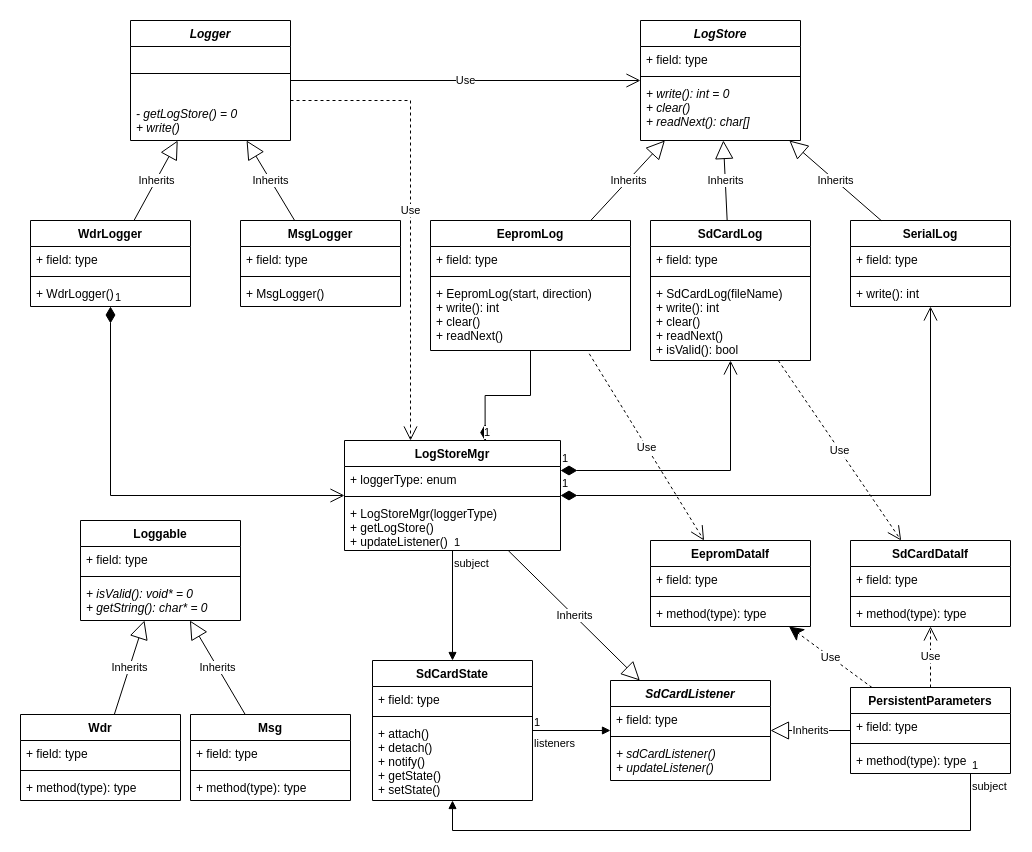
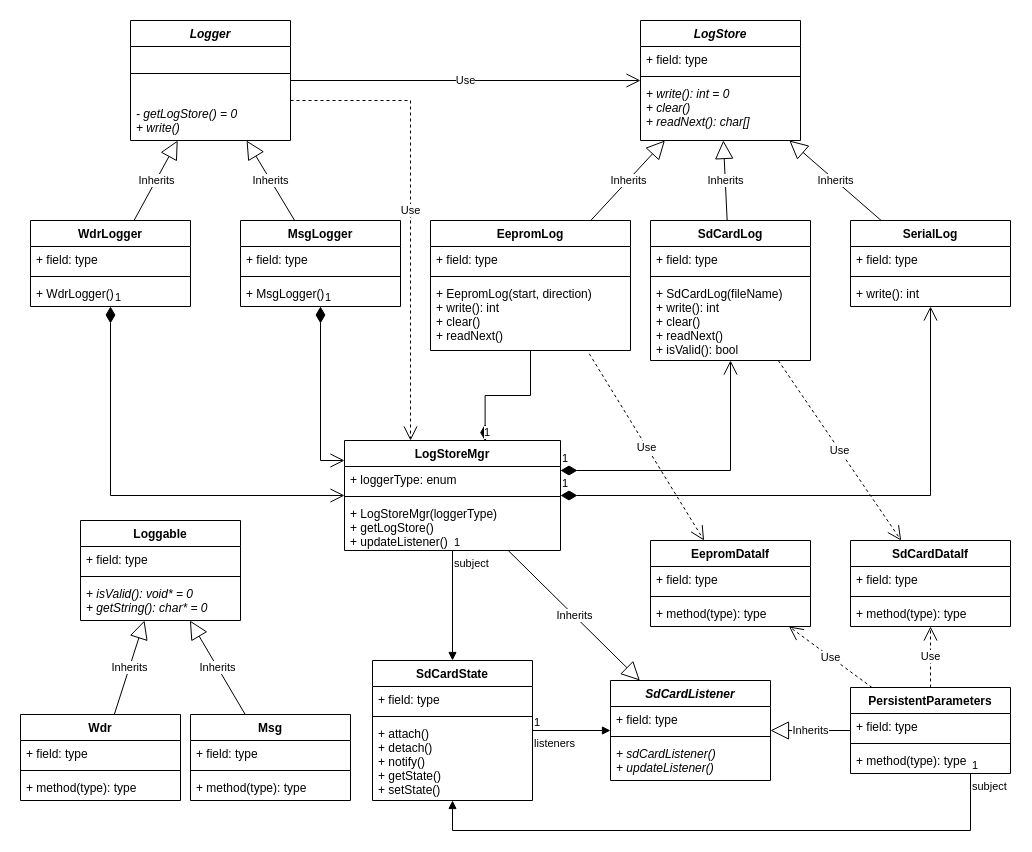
edge "MsgLogger" -- "LogStoreMgr": added, label "1"
edge "PersistentParameters" -> "EepromDataIf": arrowhead classic -> open
